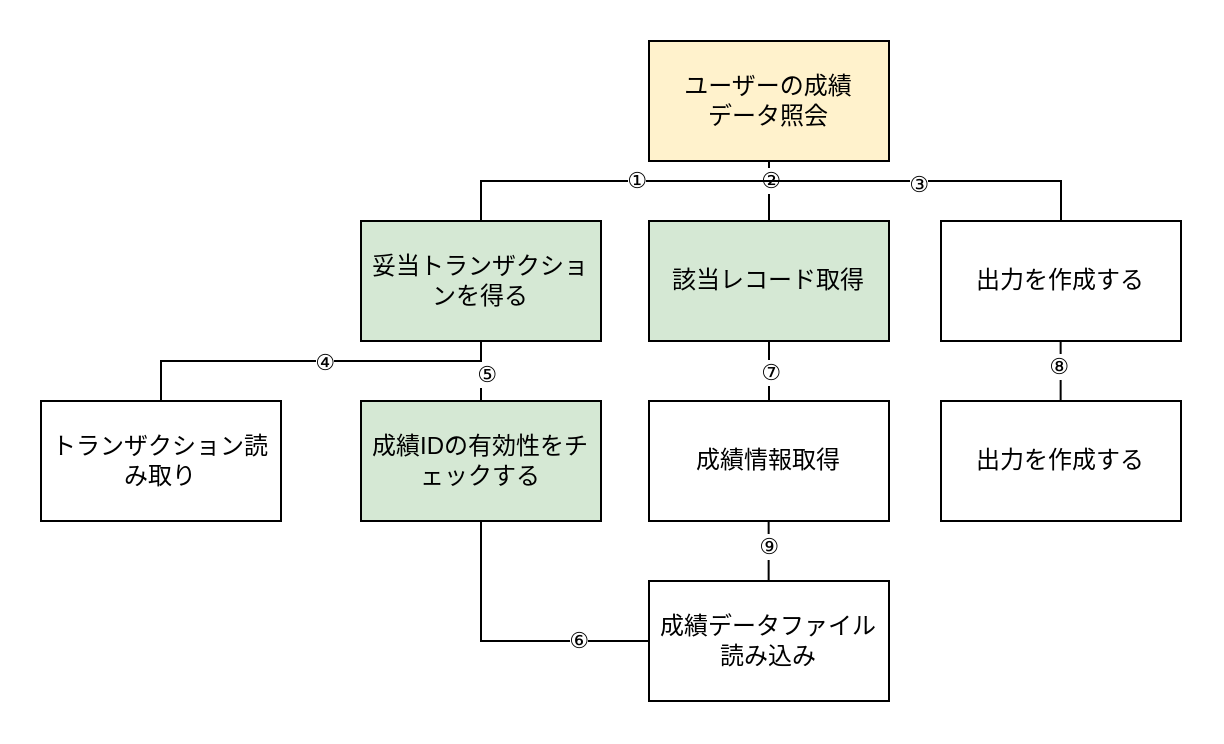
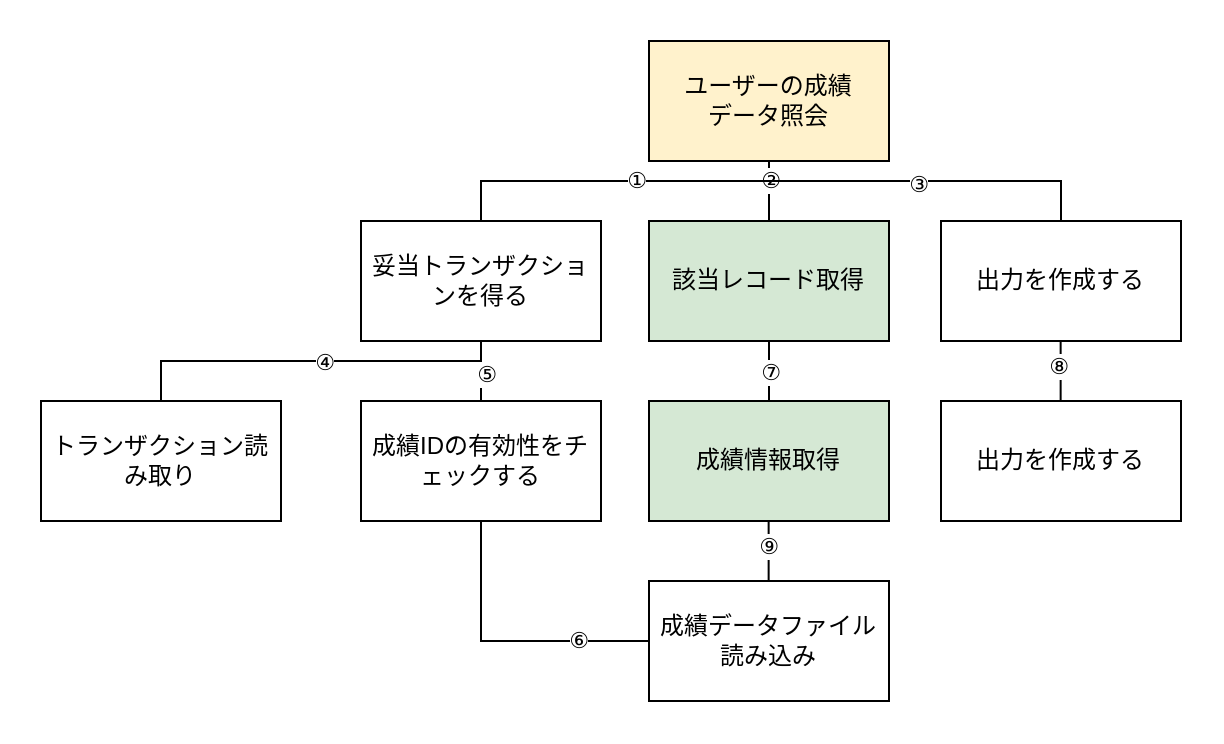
node "妥当トランザクションを得る": fillcolor #d5e8d4 -> #ffffff
node "成績IDの有効性をチェックする": fillcolor #d5e8d4 -> #ffffff
node "成績情報取得": fillcolor #ffffff -> #d5e8d4
